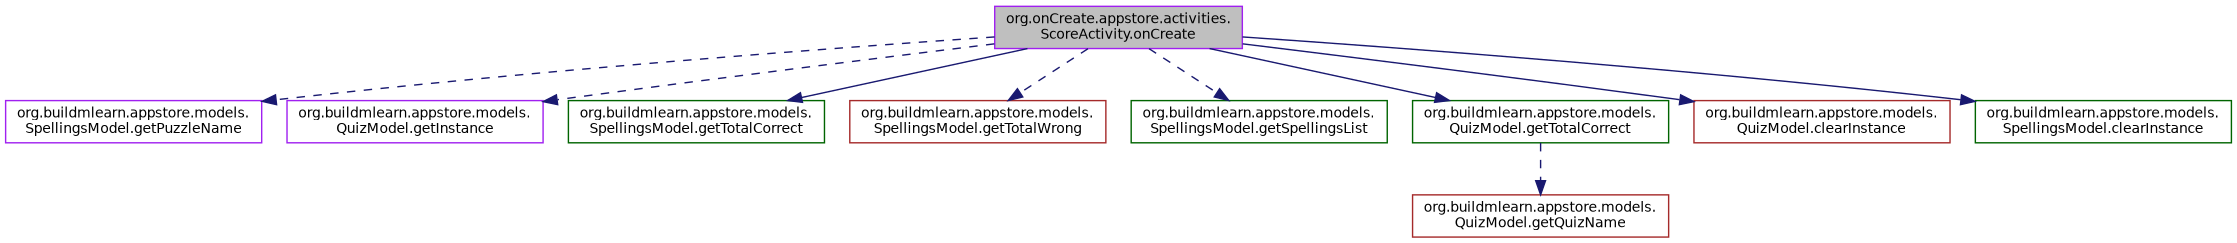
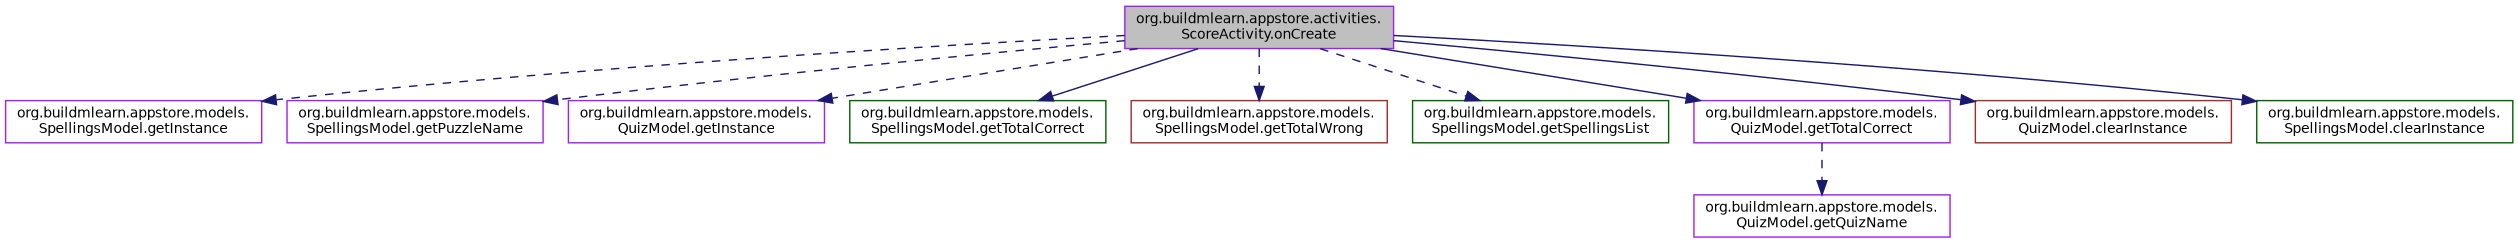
node "org.onCreate.appstore.activities. ScoreActivity.onCreate": label "org.onCreate.appstore.activities. ScoreActivity.onCreate" -> "org.buildmlearn.appstore.activities. ScoreActivity.onCreate"
node "org.buildmlearn.appstore.models. SpellingsModel.getInstance": added
node "org.buildmlearn.appstore.models. QuizModel.getTotalCorrect": color darkgreen -> purple
node "org.buildmlearn.appstore.models. QuizModel.getQuizName": color brown -> purple
